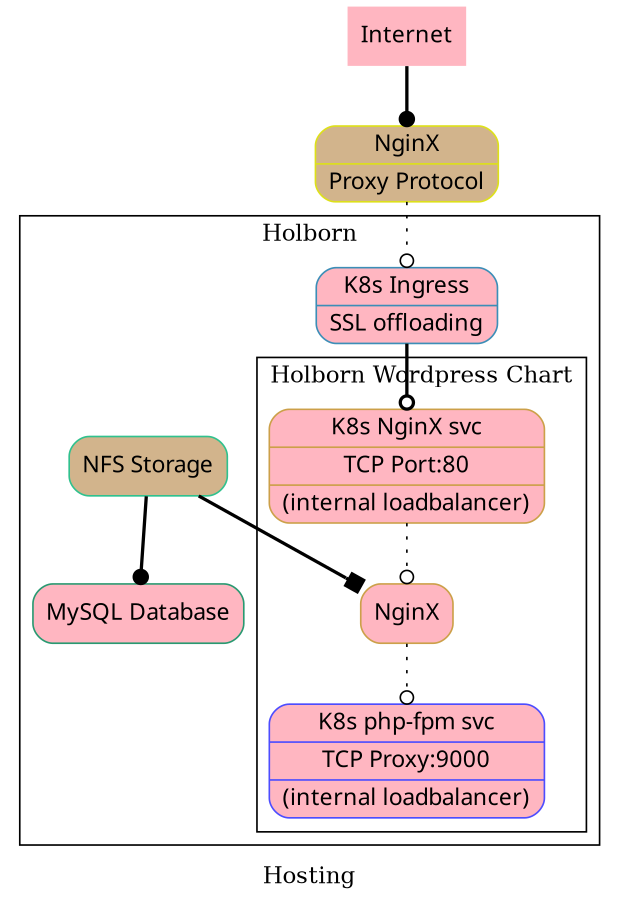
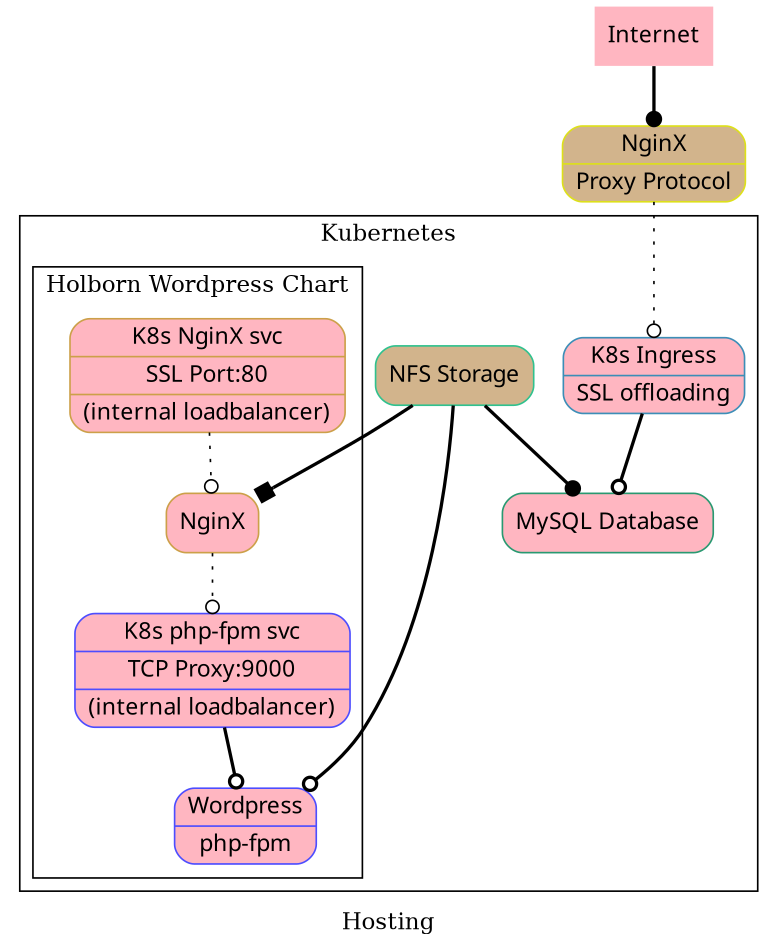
cluster "Holborn": label "Holborn" -> "Kubernetes"
edge "K8s Ingress" -> "K8s NginX svc": now "K8s Ingress" -> "MySQL Database"
node "K8s NginX svc": text "TCP Port:80" -> "SSL Port:80"
node "Wordpress": added
